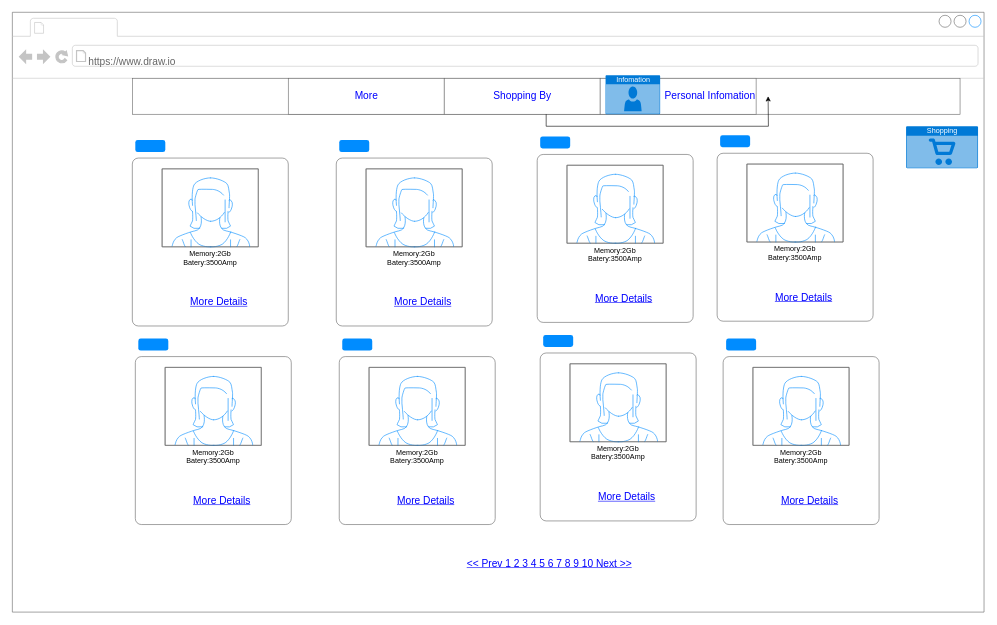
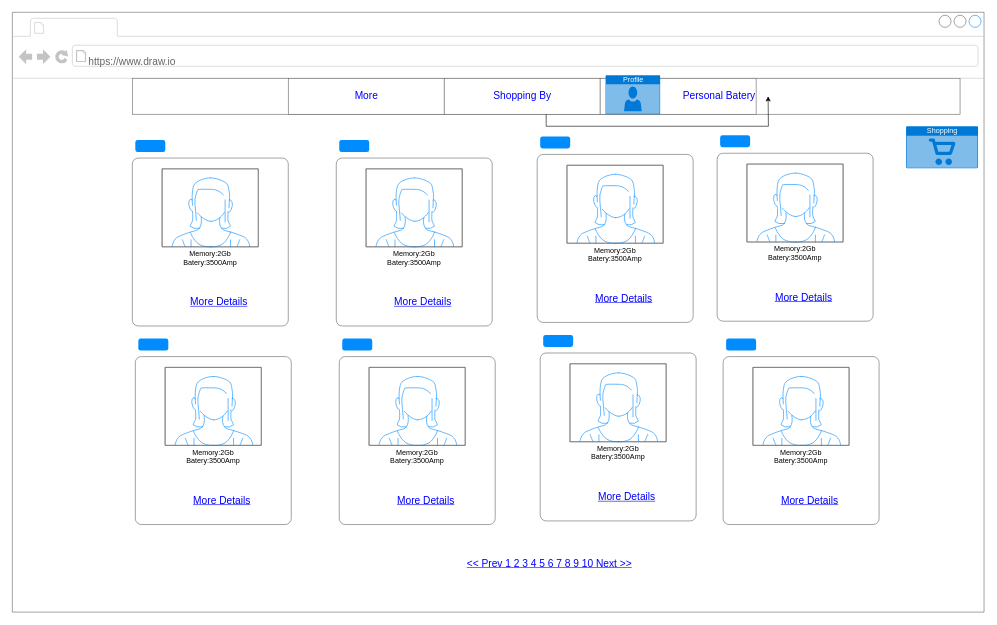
node "Infomation": label "Infomation" -> "Profile"
node "Personal Infomation": label "Personal Infomation" -> "Personal Batery"
